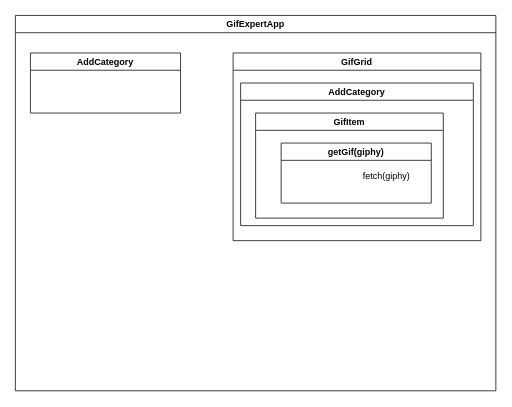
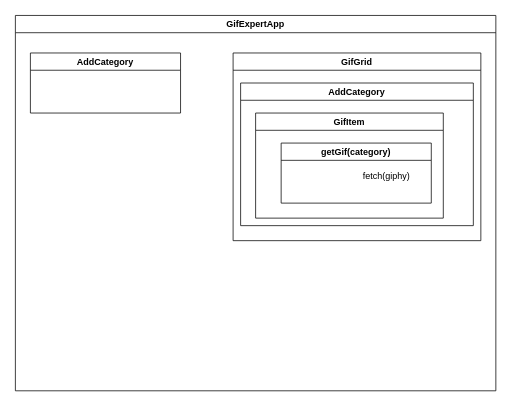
node "getGif(giphy)": label "getGif(giphy)" -> "getGif(category)"
